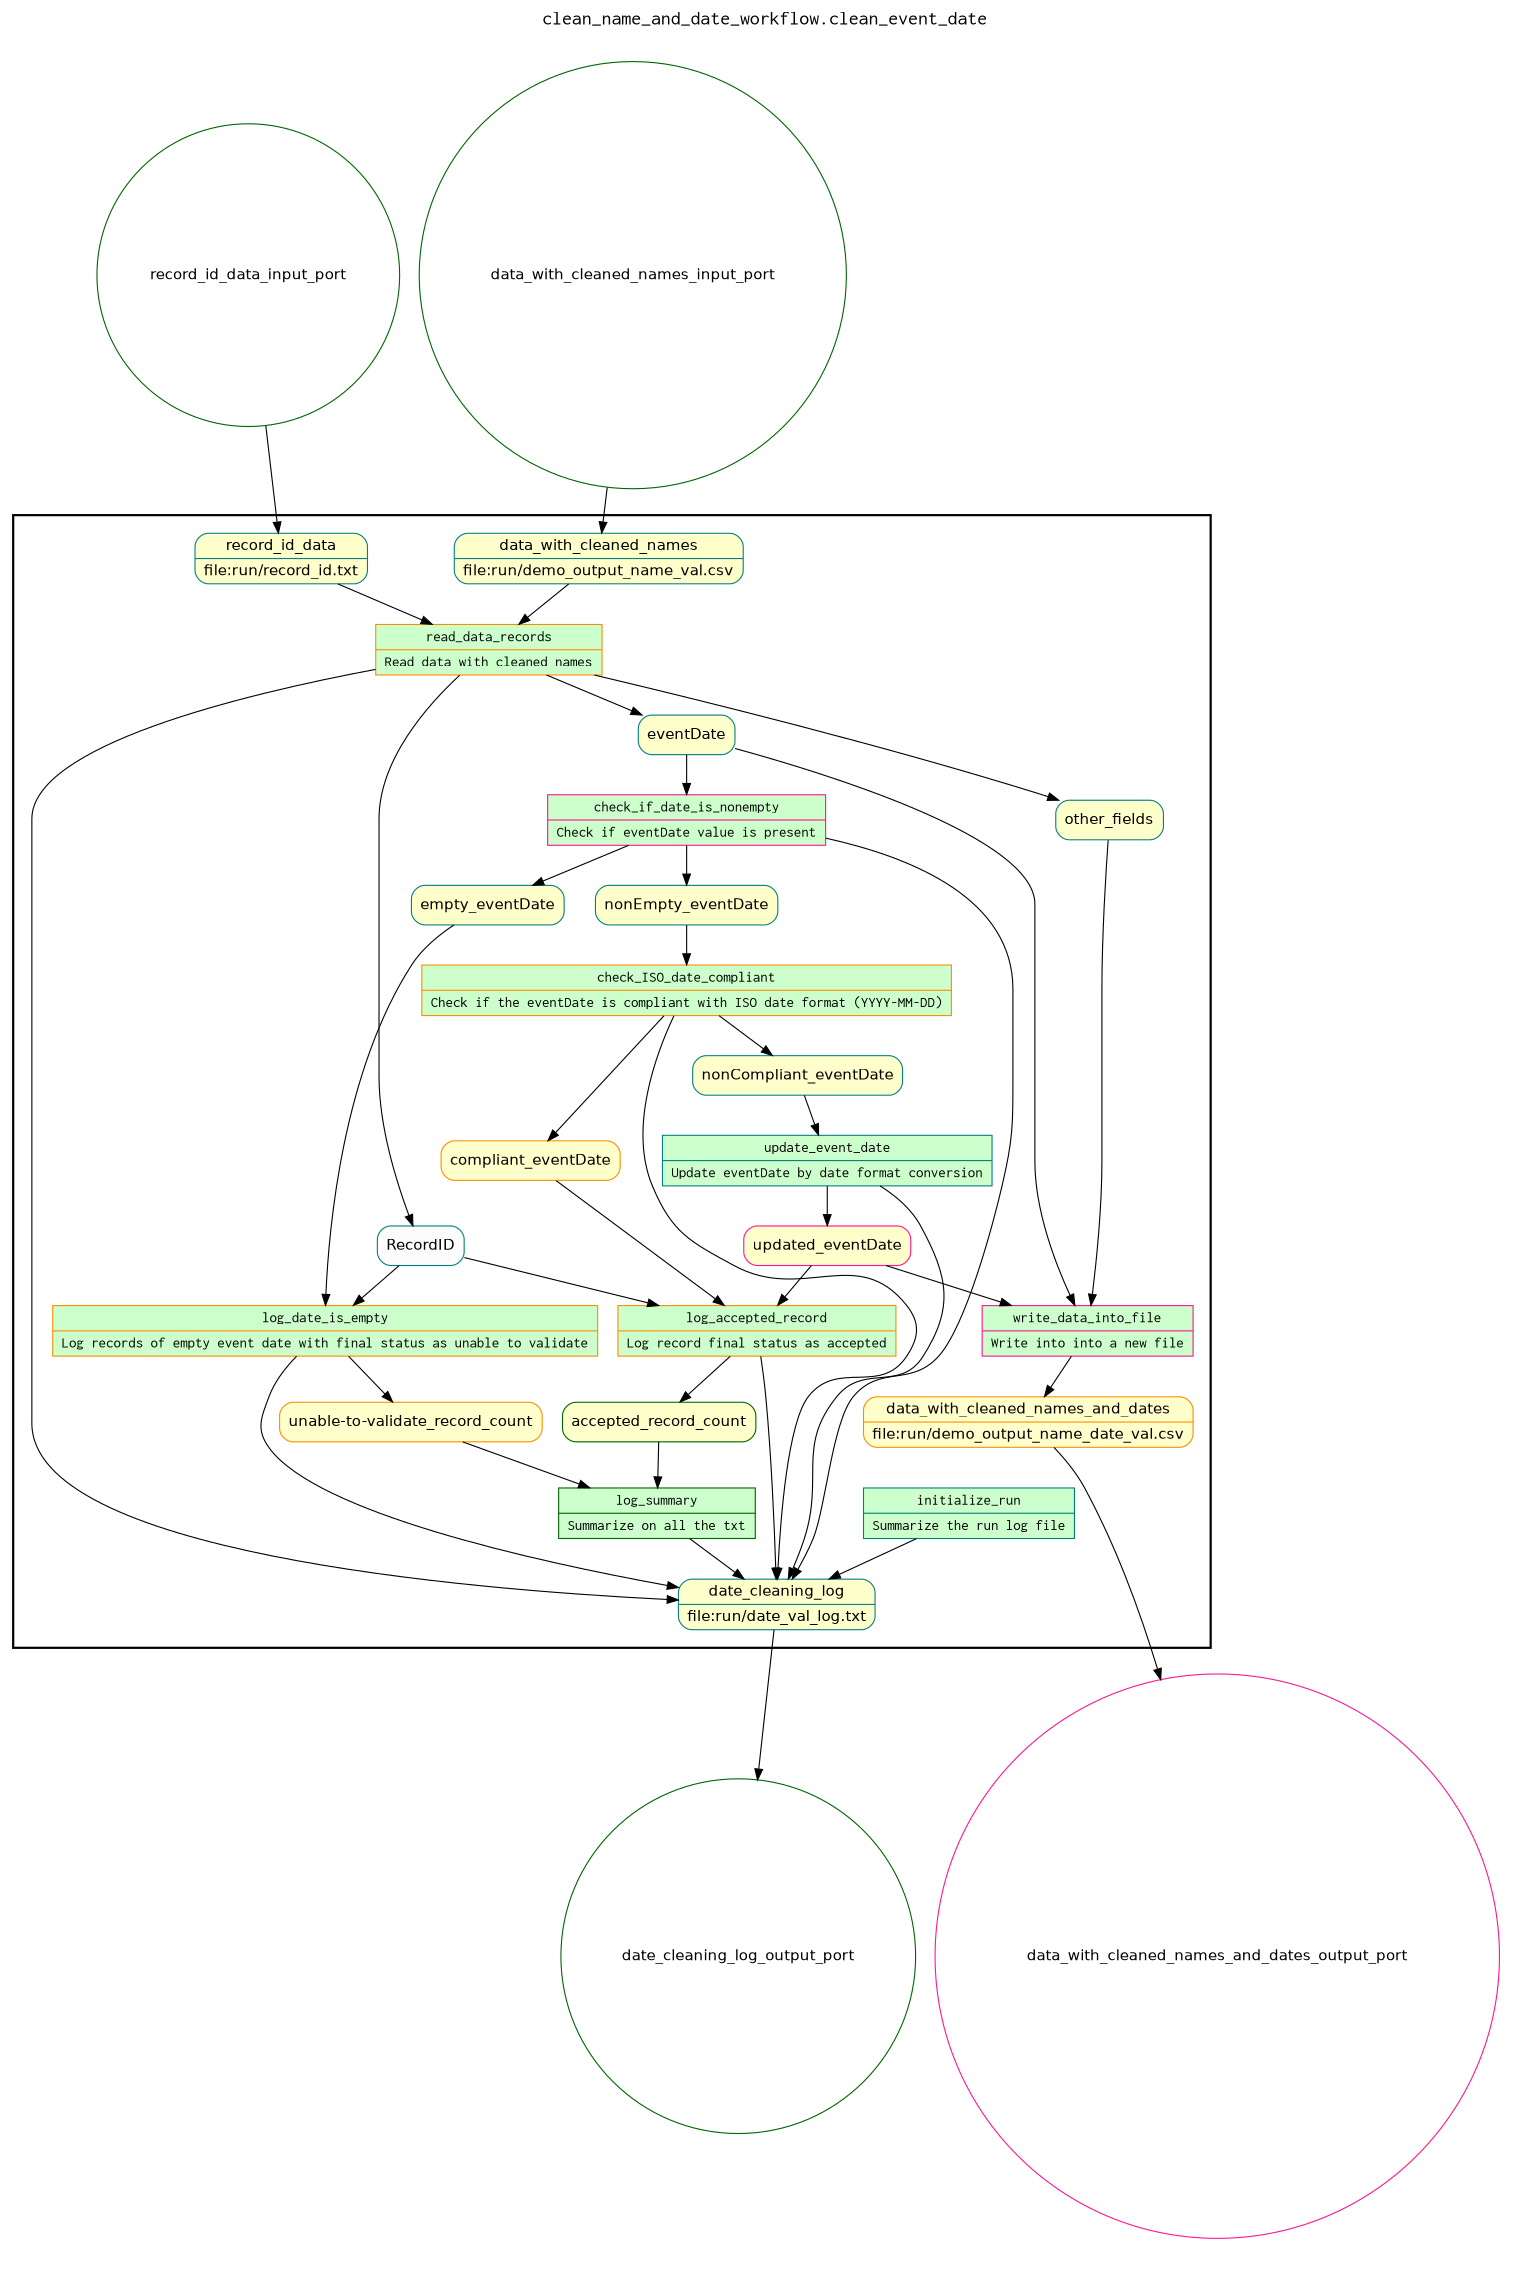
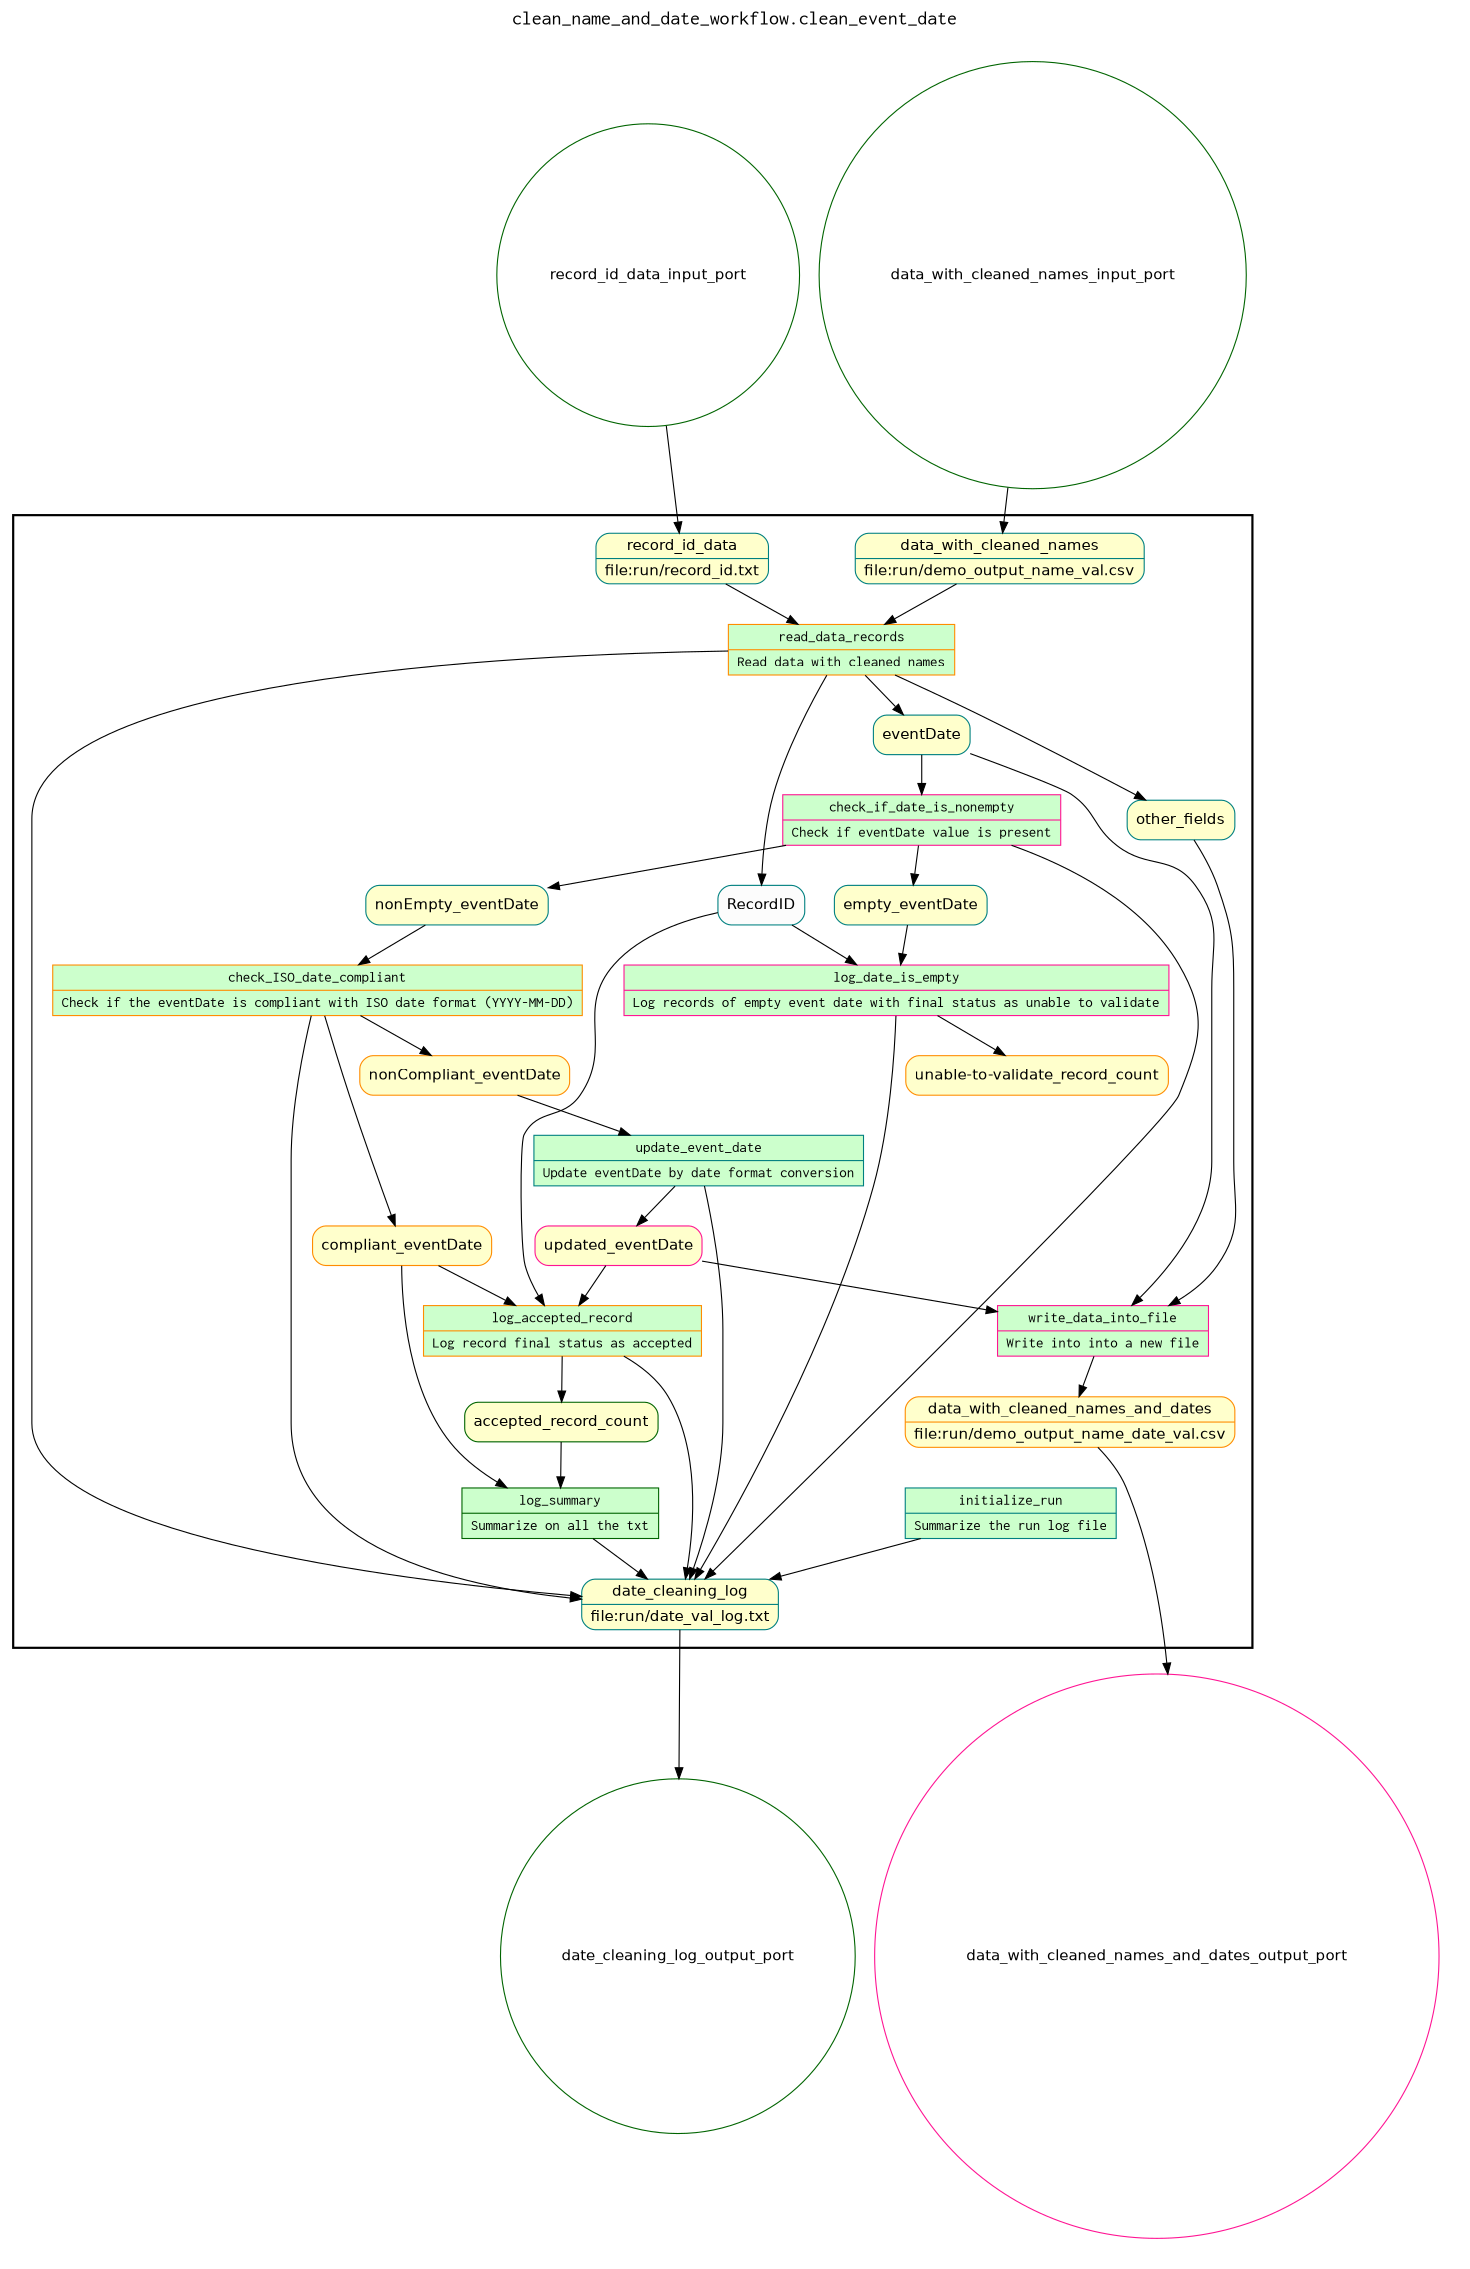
node "nonCompliant_eventDate": color teal -> darkorange
node "log_date_is_empty": color darkorange -> deeppink
edge "unable-to-validate_record_count" -> "log_summary": now "compliant_eventDate" -> "log_summary"
